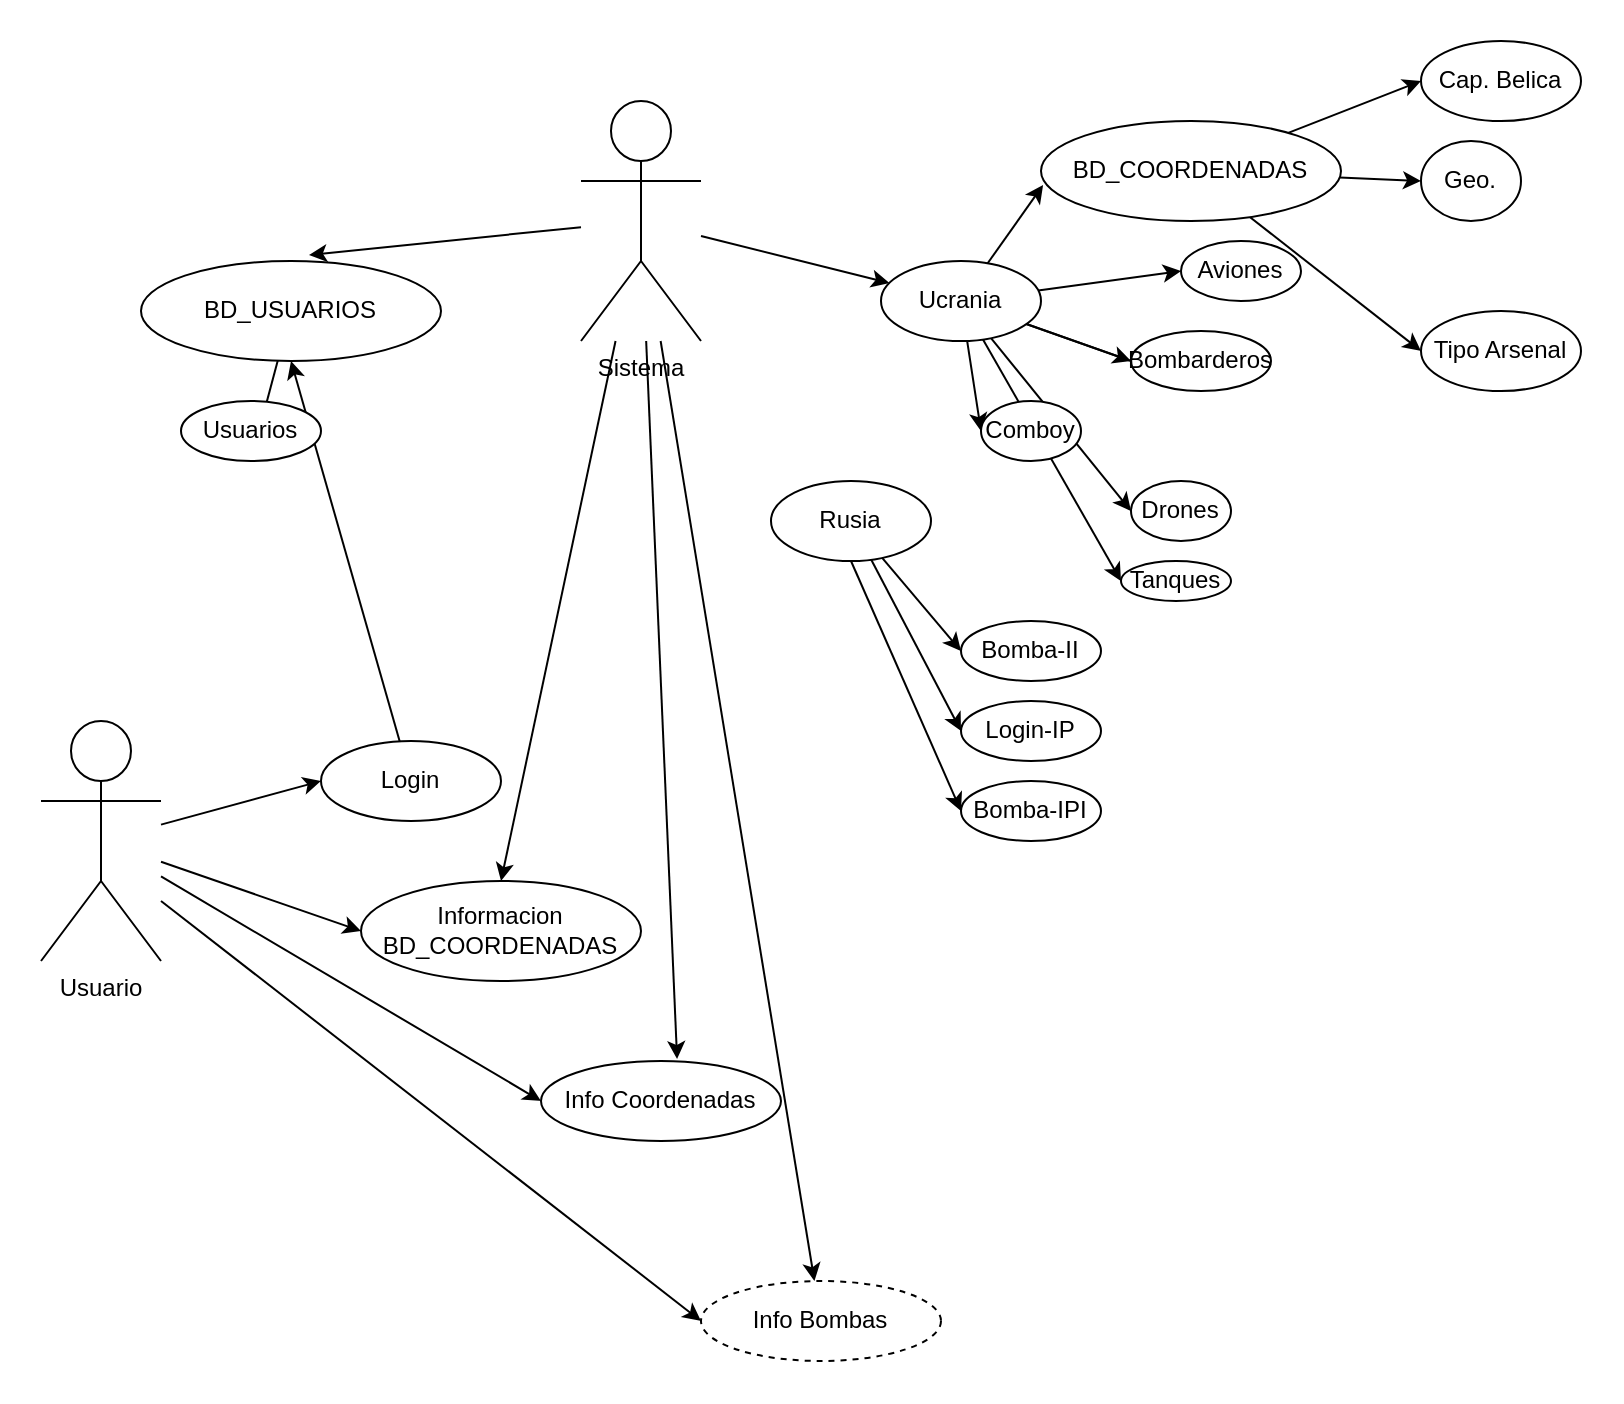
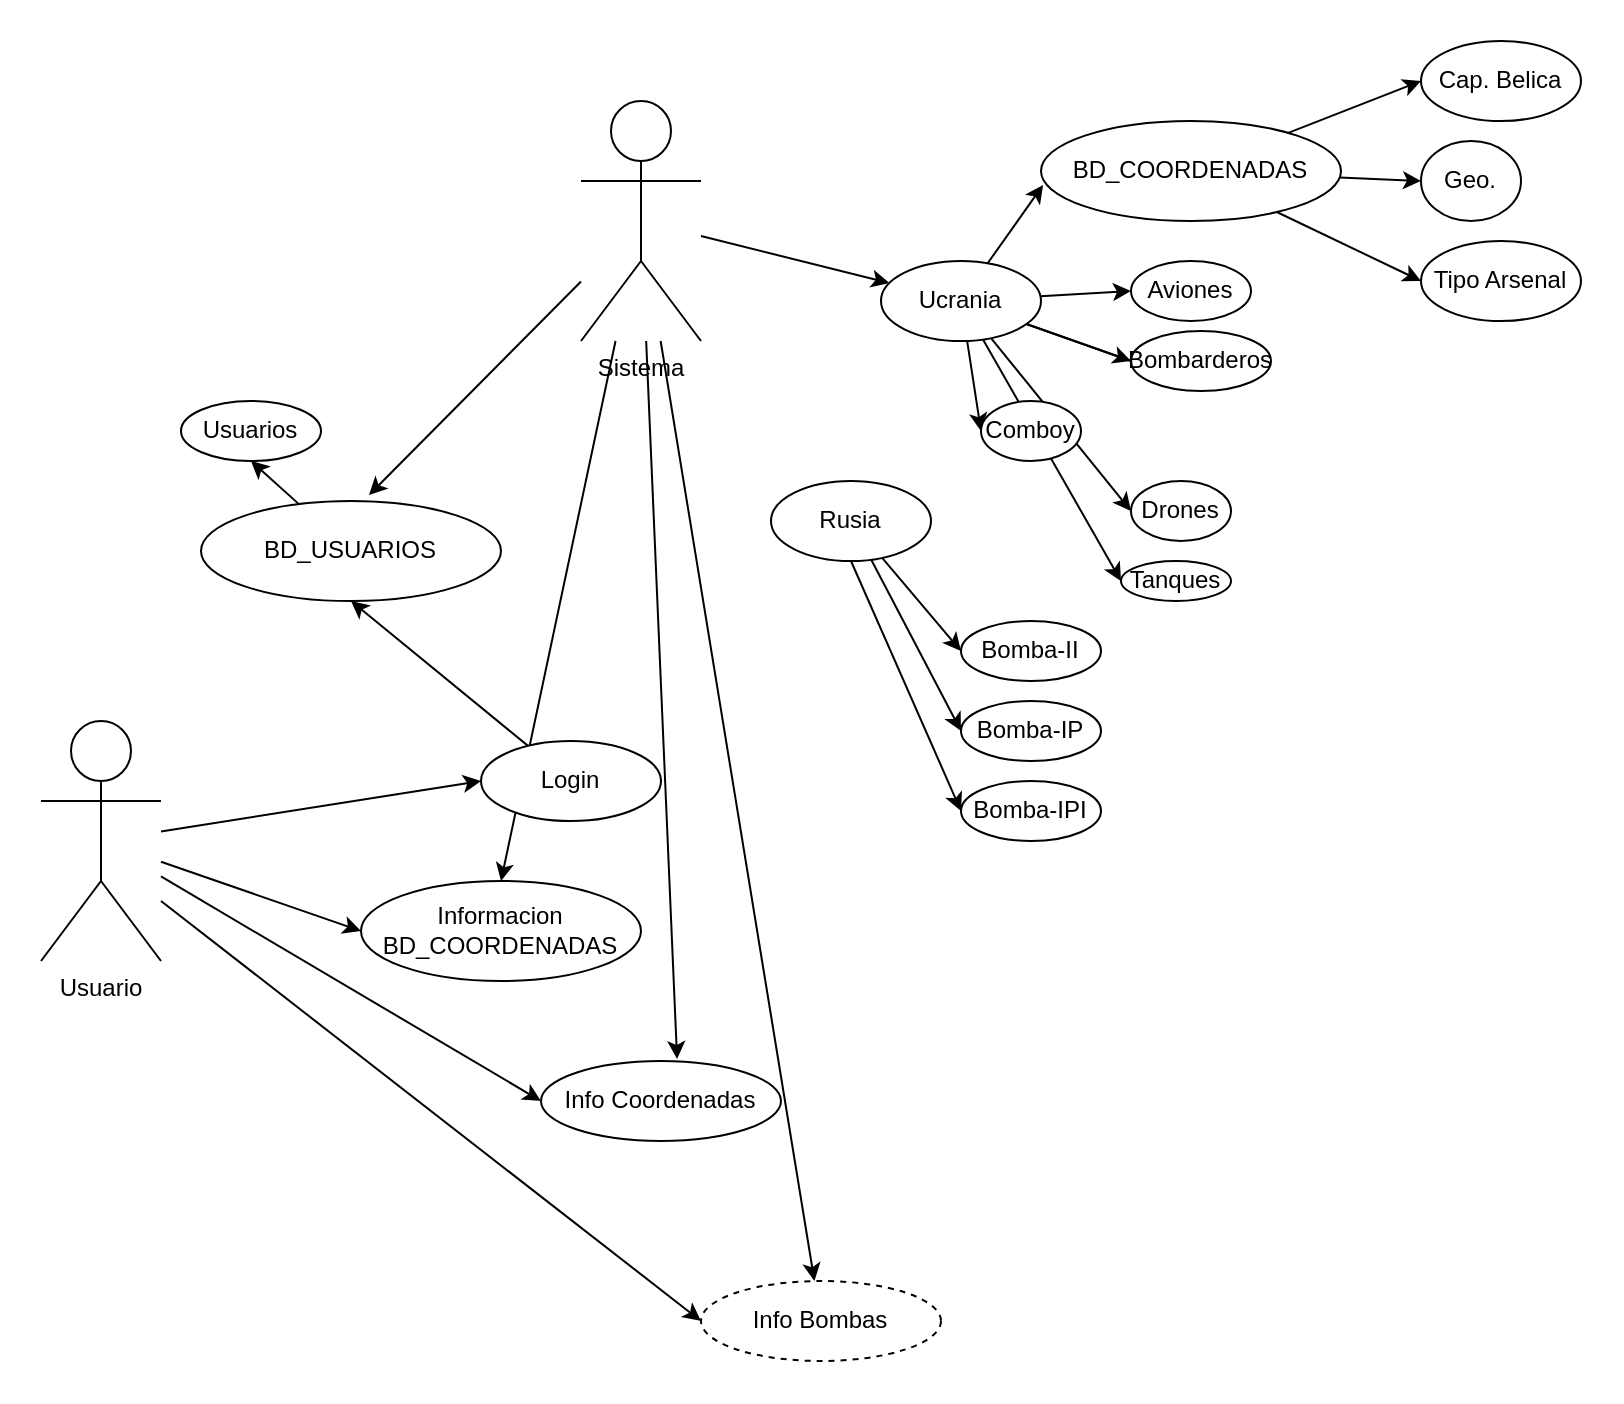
node "Aviones": moved (1241, 271) -> (1191, 291)
node "BD_USUARIOS": moved (291, 311) -> (351, 551)
node "Tipo Arsenal": moved (1501, 351) -> (1501, 281)
node "Login-IP": label "Login-IP" -> "Bomba-IP"
node "Login": moved (411, 781) -> (571, 781)
